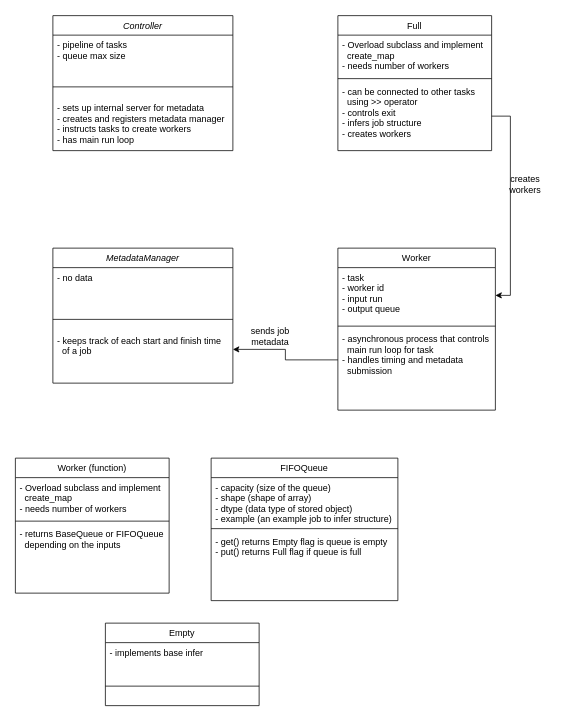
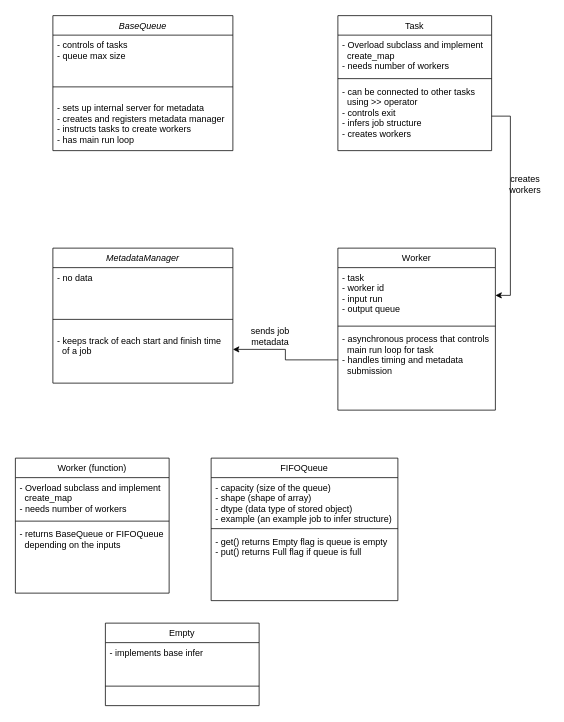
node "Controller": label "Controller" -> "BaseQueue"
node "Full": label "Full" -> "Task"
node "- pipeline of tasks - queue max size": label "- pipeline of tasks - queue max size" -> "- controls of tasks - queue max size"
